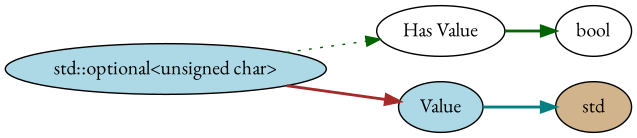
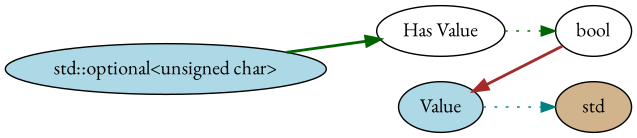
edge "Has Value" -> "bool": style bold -> dotted
edge "std::optional<unsigned char>" -> "Has Value": style dotted -> bold
edge "std::optional<unsigned char>" -> "Value": now "bool" -> "Value"
edge "Value" -> "std": style bold -> dotted
